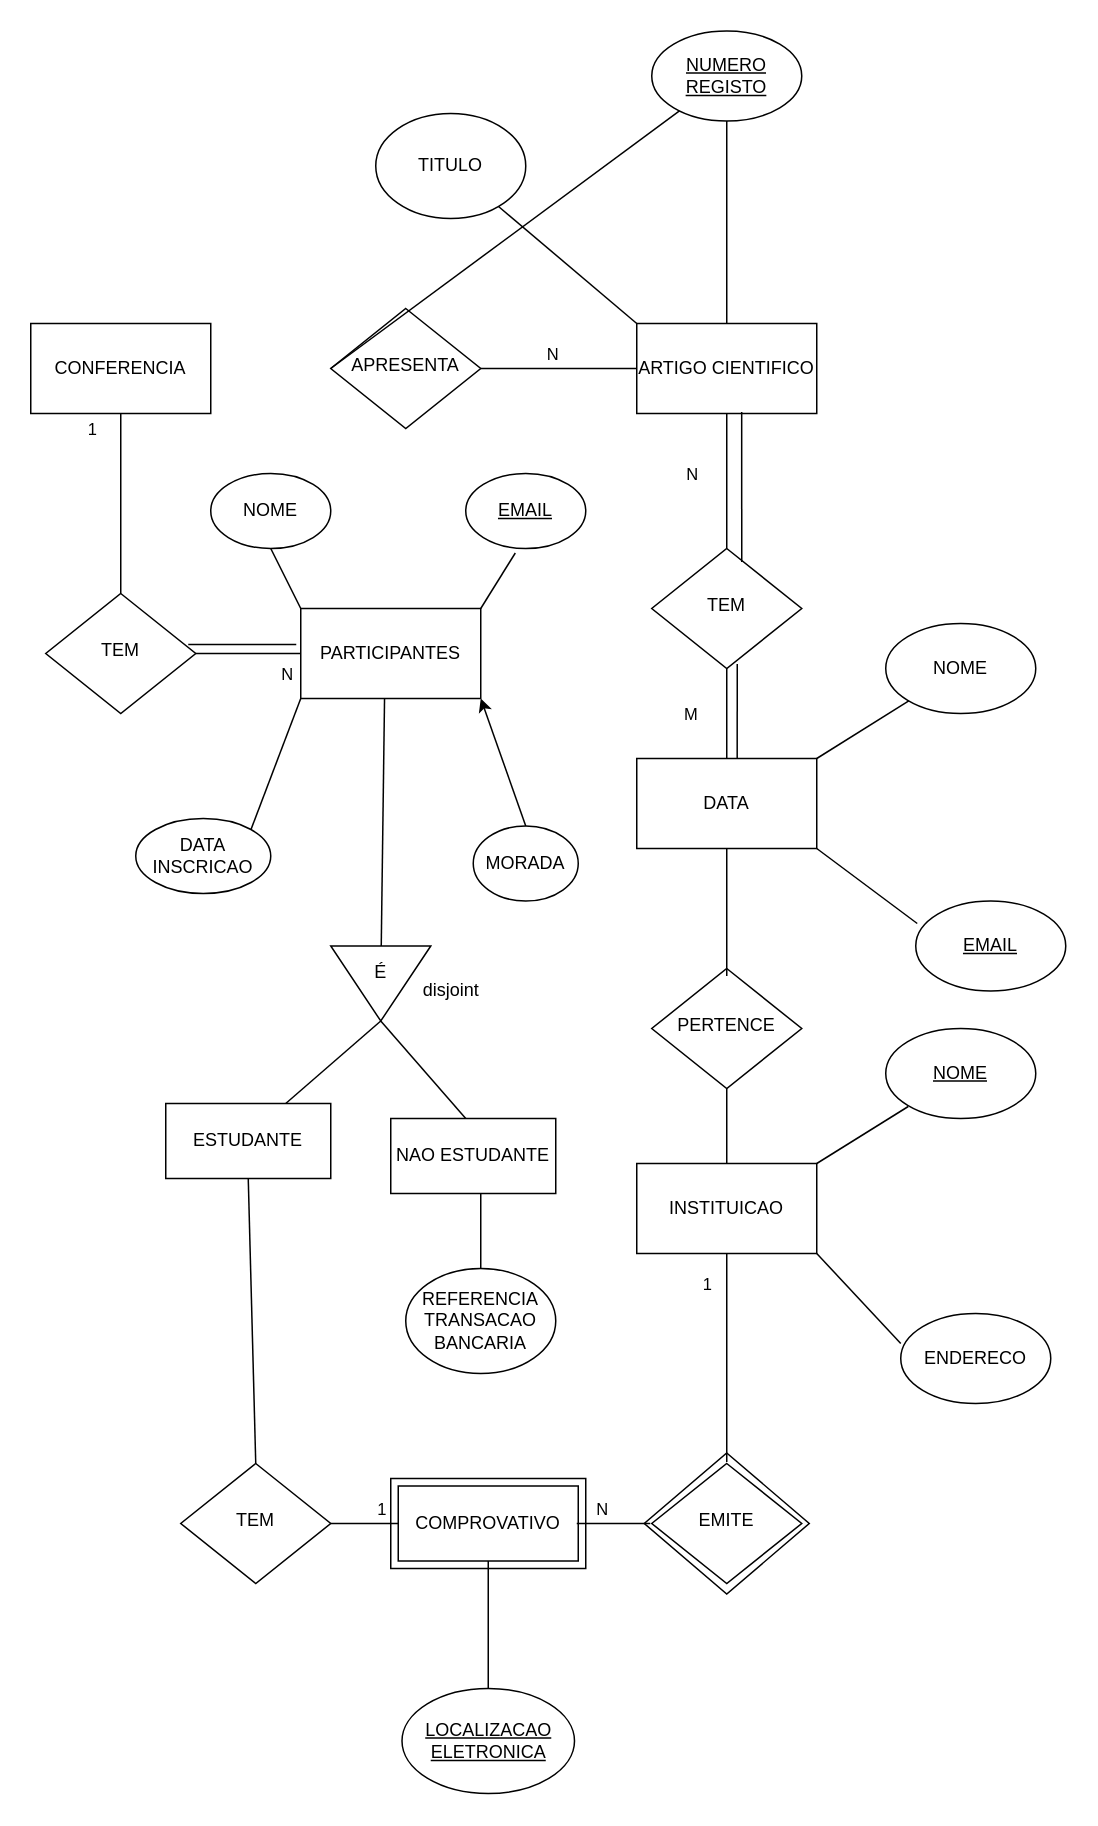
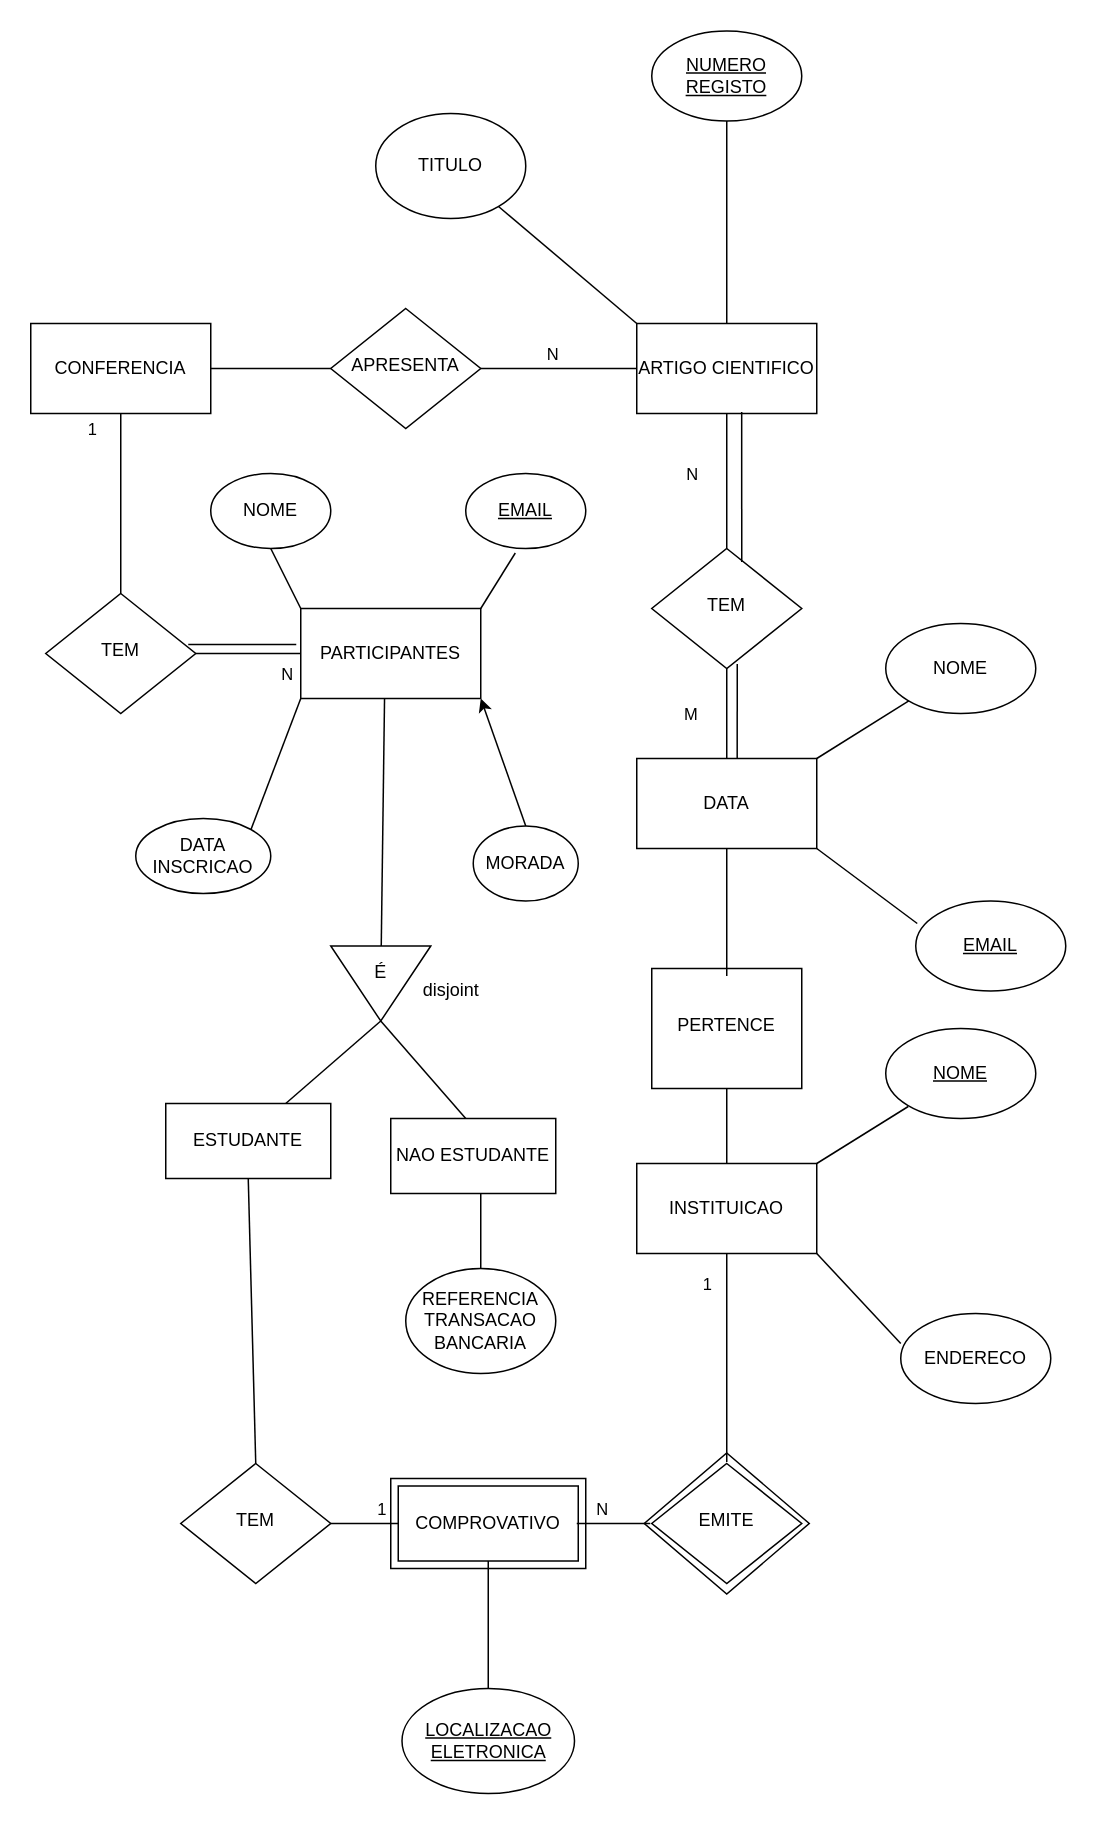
edge "NUMERO REGISTO" -- "APRESENTA": now "CONFERENCIA" -- "APRESENTA"
node "PERTENCE": shape diamond -> rectangle
